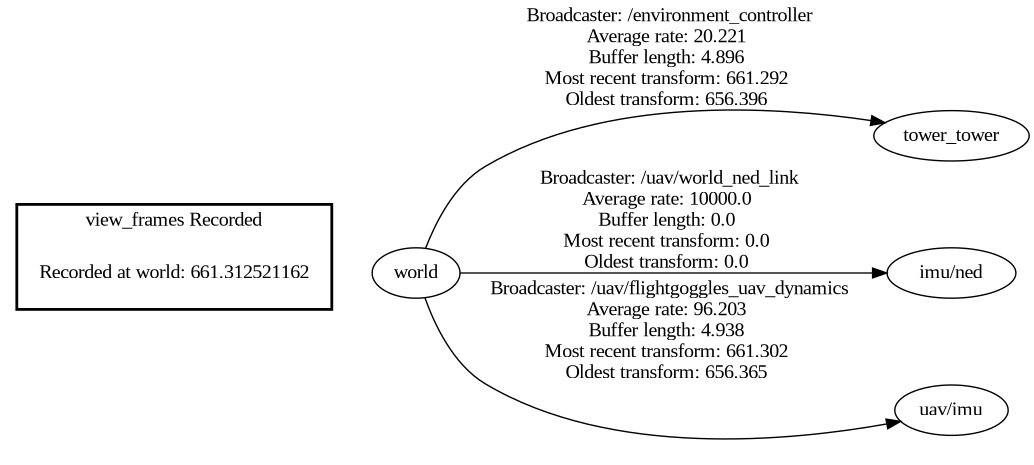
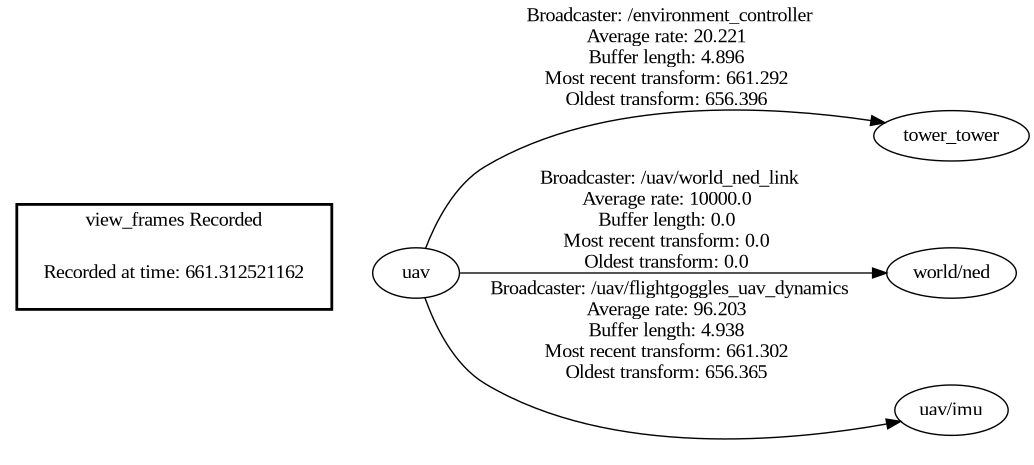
node "Recorded at world: 661.312521162": label "Recorded at world: 661.312521162" -> "Recorded at time: 661.312521162"
node "world": label "world" -> "uav"
node "imu/ned": label "imu/ned" -> "world/ned"
